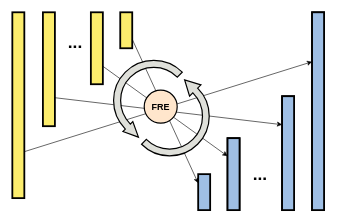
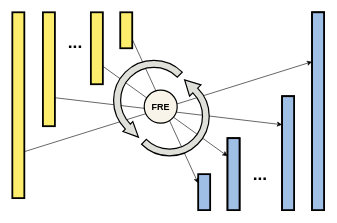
node "FRE": fillcolor #ffe6cc -> #f8f4e9
